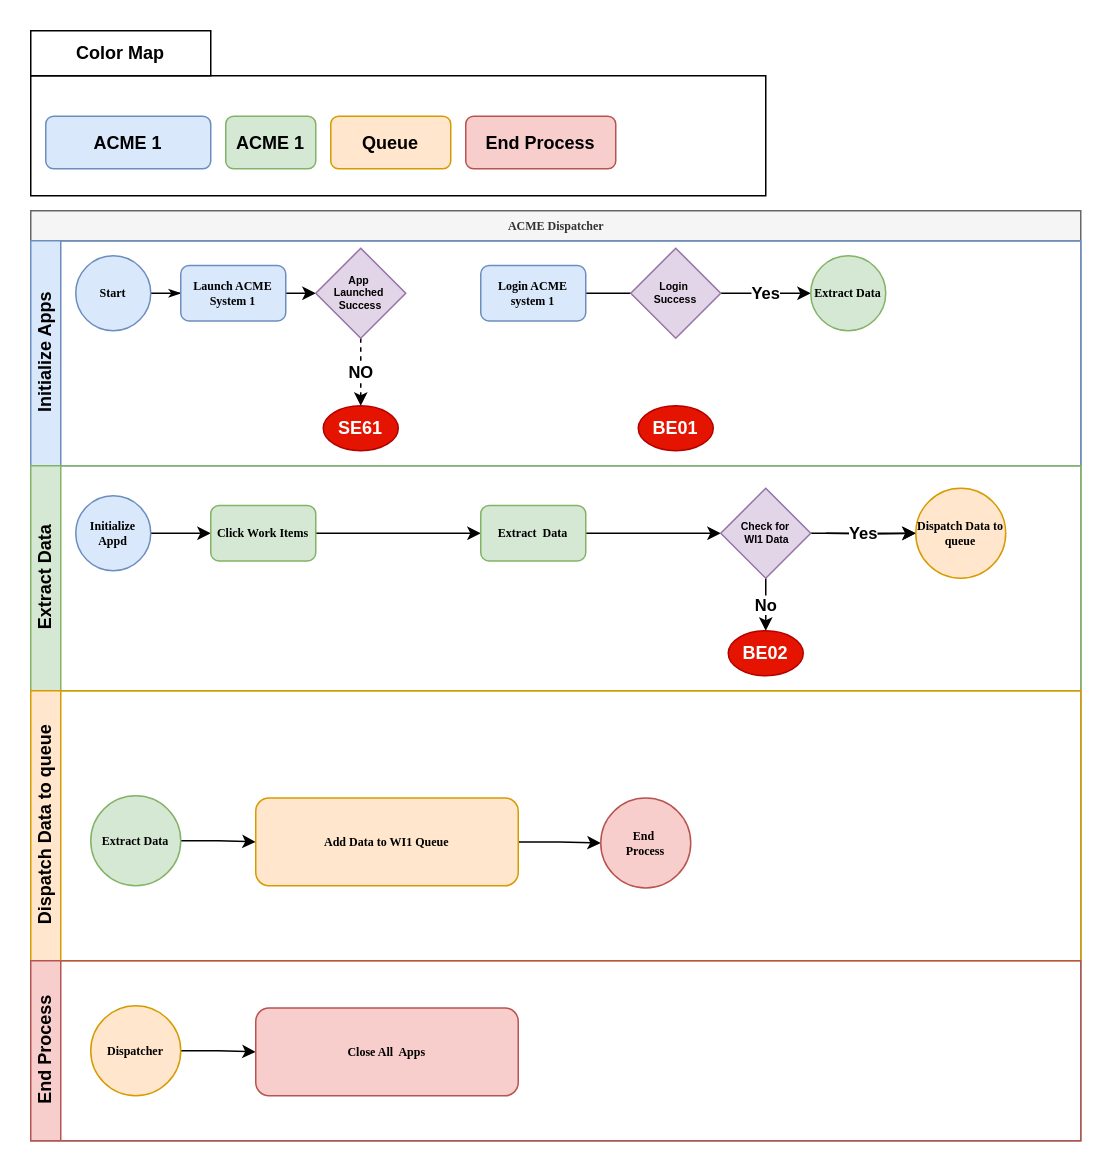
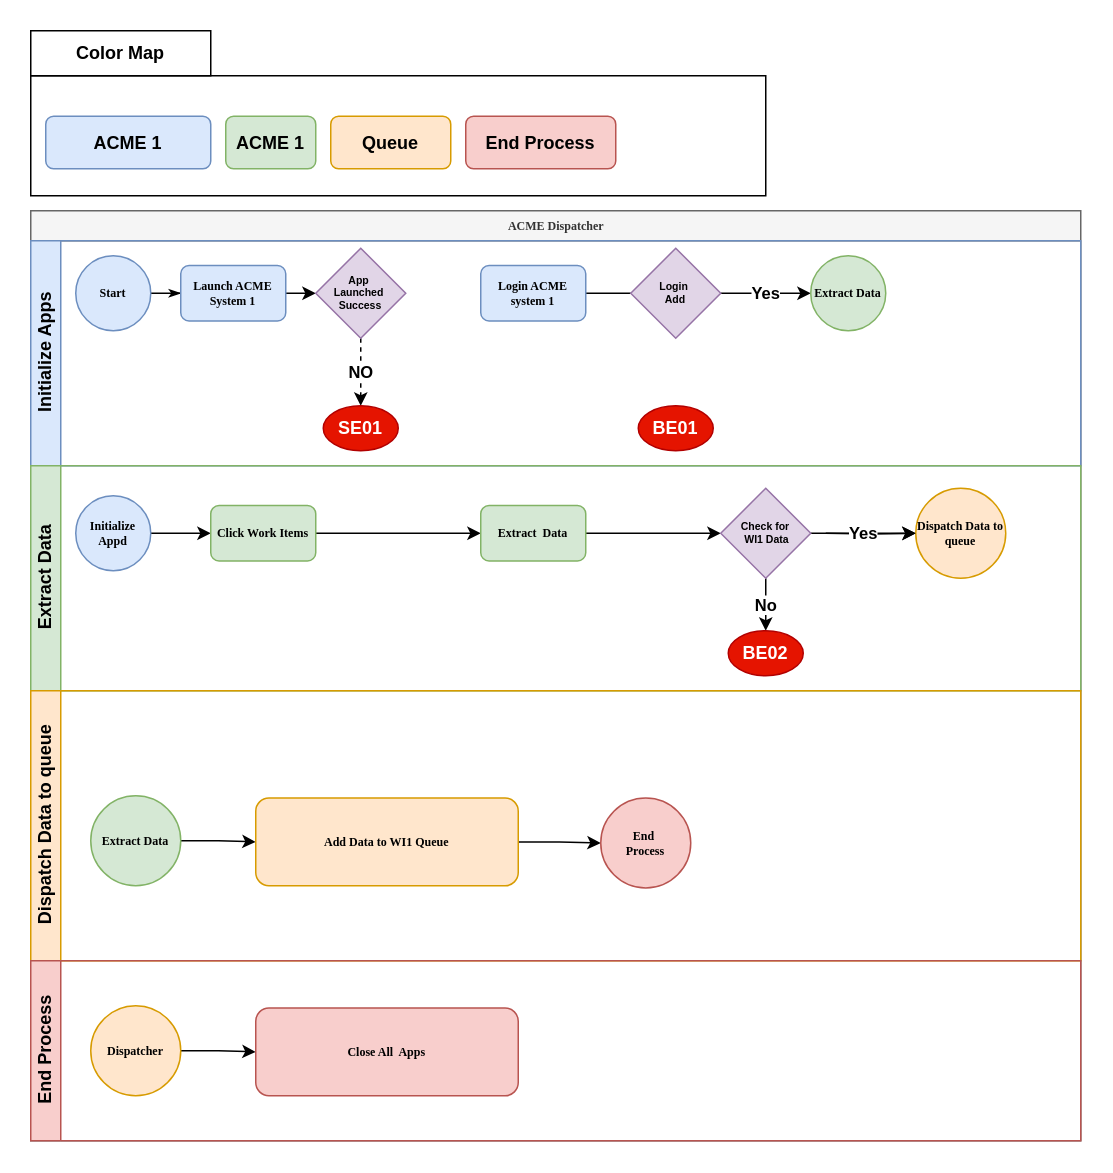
node "Login Success": label "Login Success" -> "Login Add"
node "SE61": label "SE61" -> "SE01"
